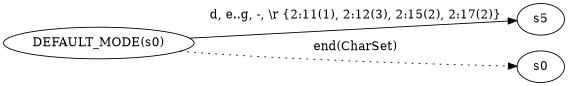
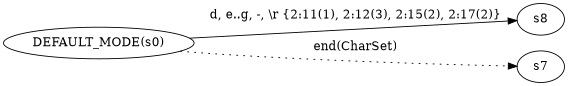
node "s5": label "s5" -> "s8"
node "s0": label "s0" -> "s7"
